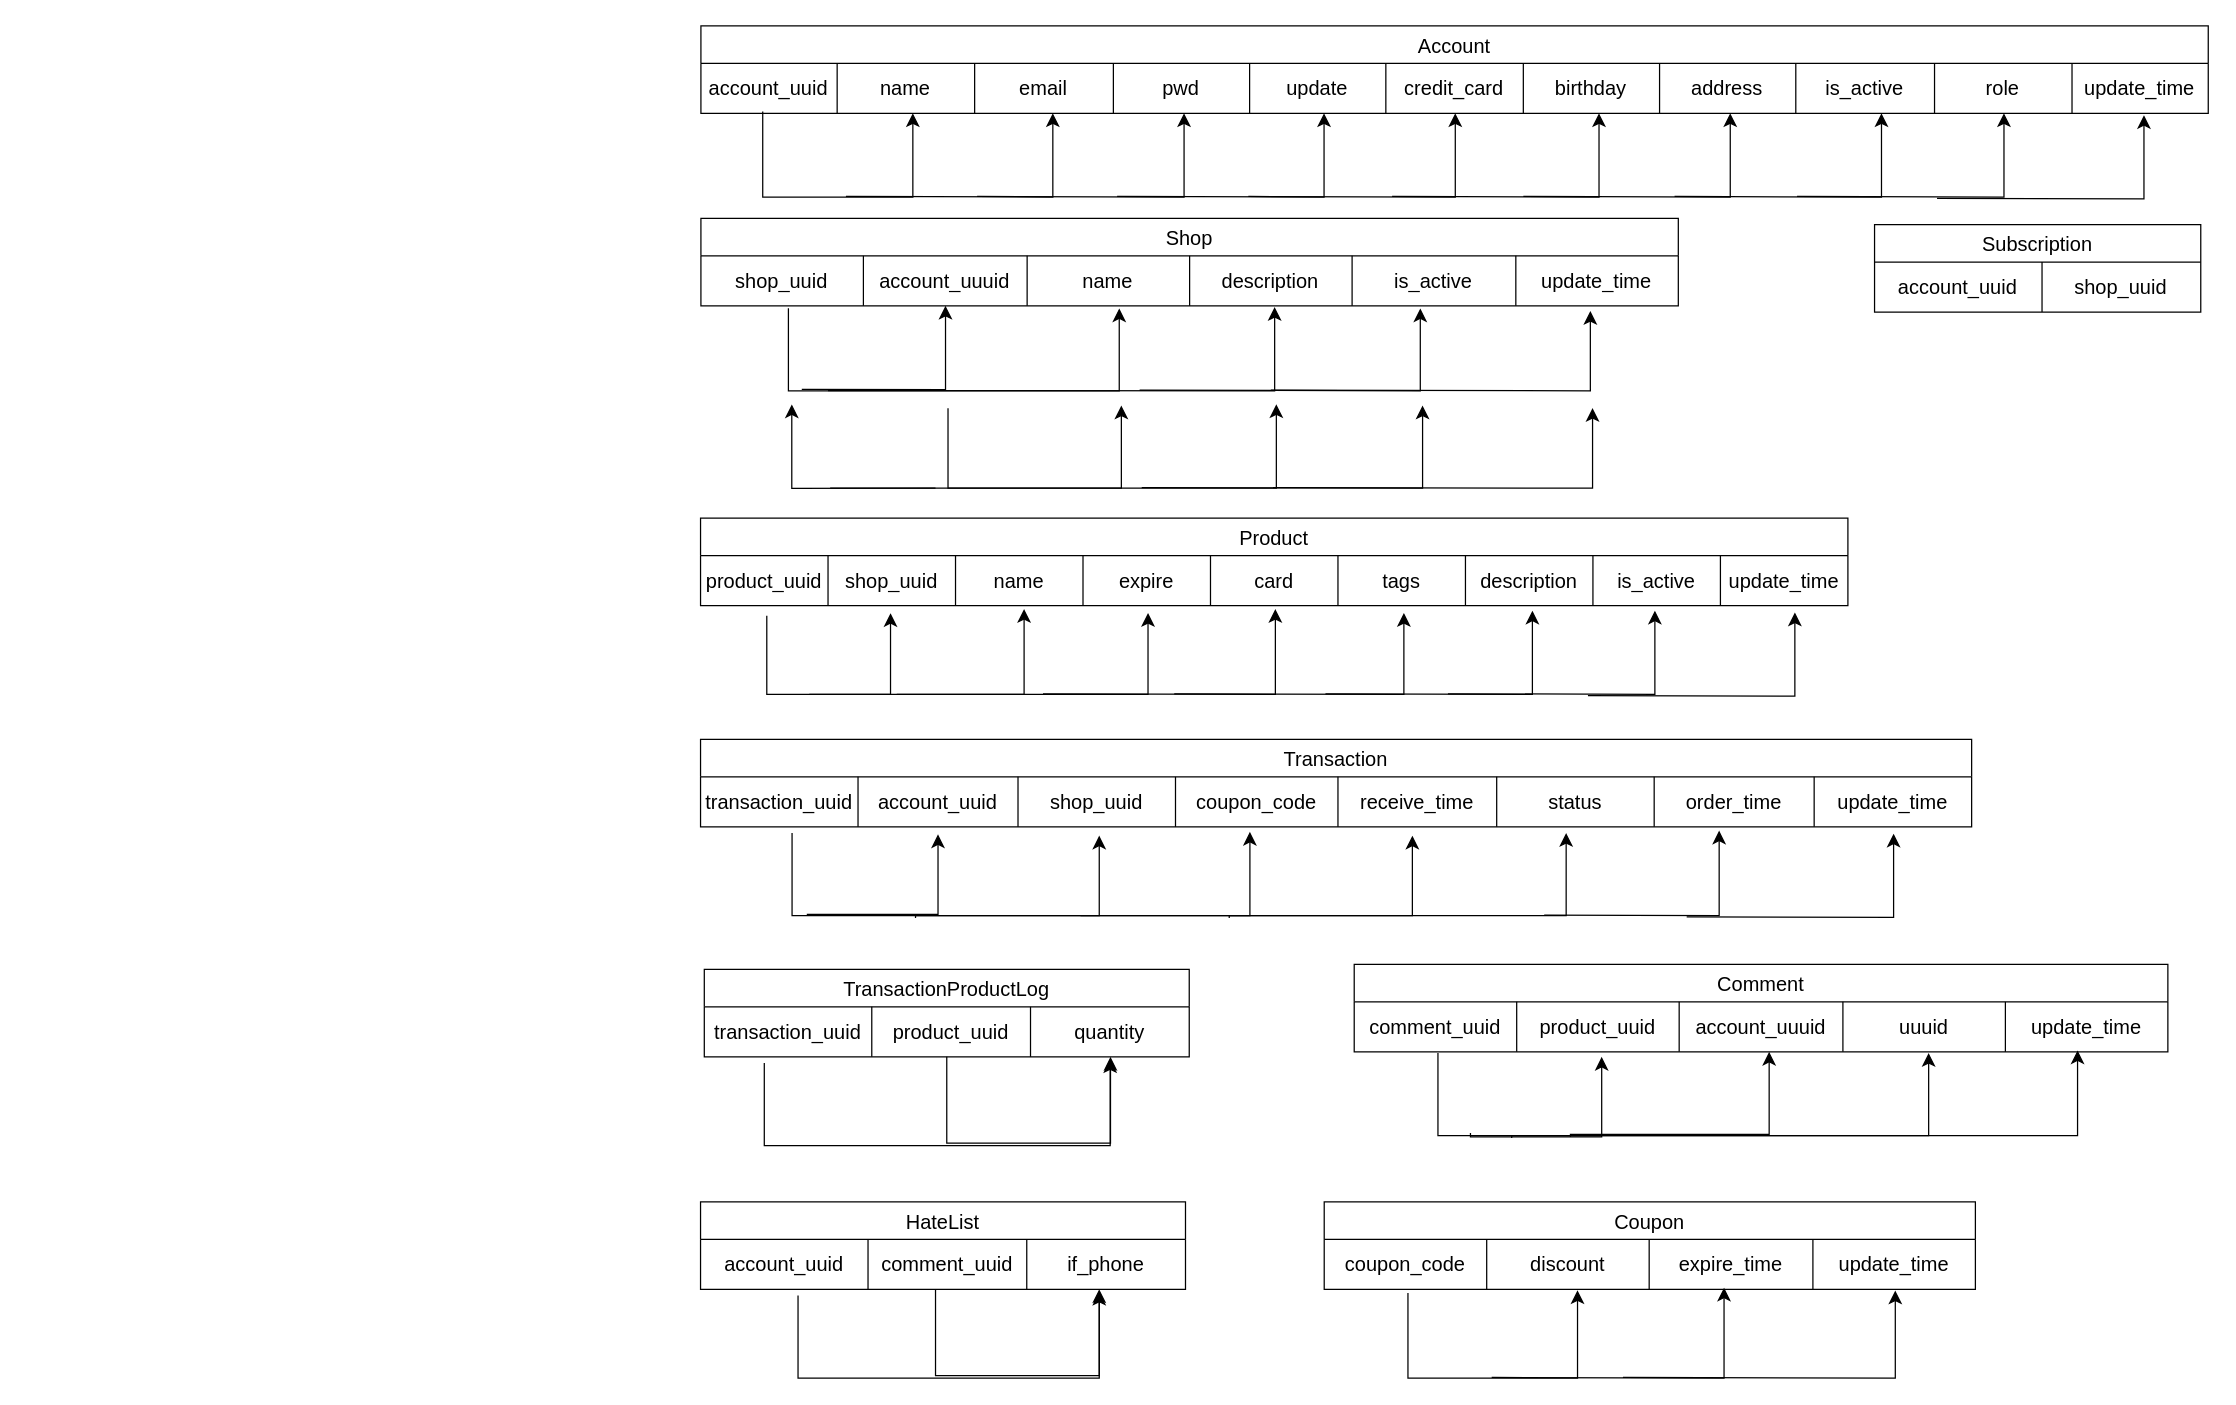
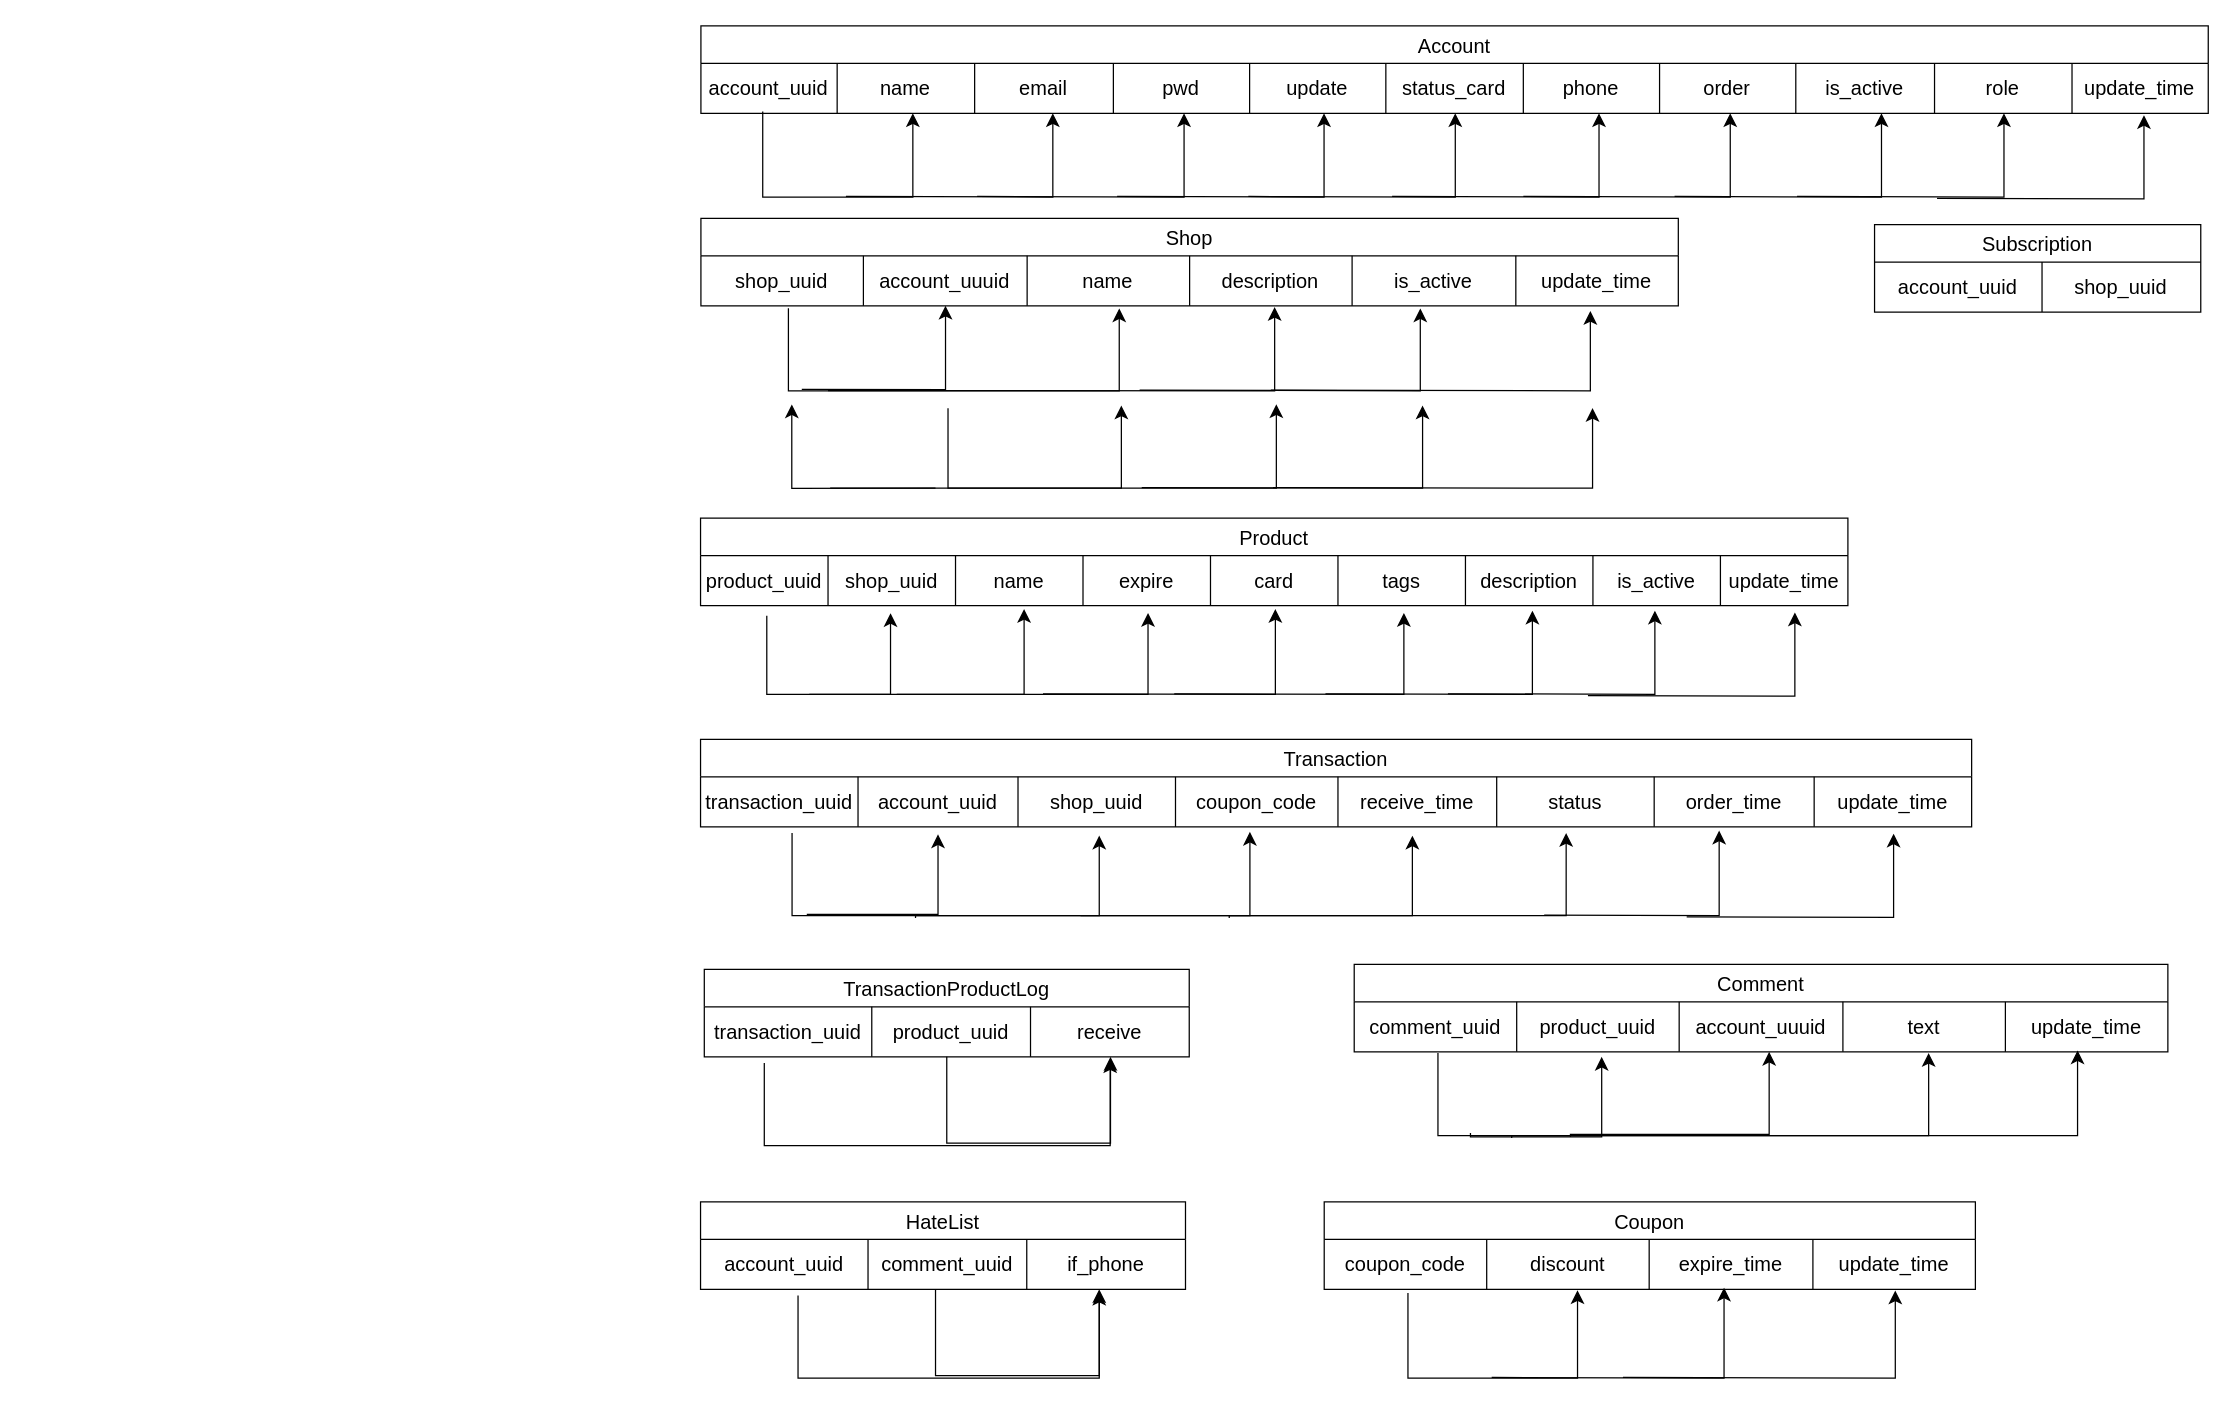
node "credit_card": label "credit_card" -> "status_card"
node "birthday": label "birthday" -> "phone"
node "address": label "address" -> "order"
node "uuuid": label "uuuid" -> "text"
node "quantity": label "quantity" -> "receive"
